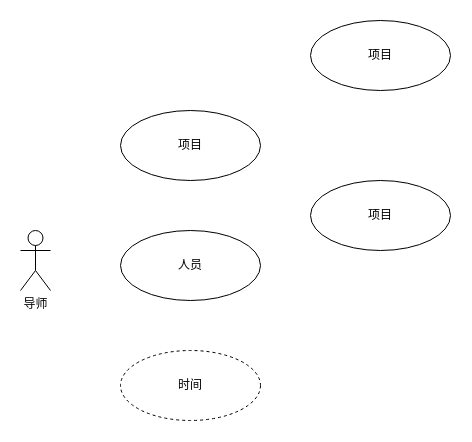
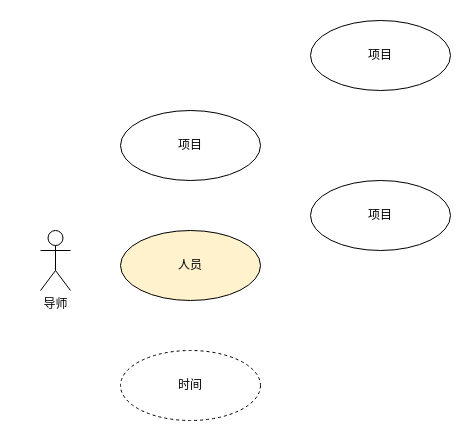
node "导师": moved (36, 261) -> (56, 261)
node "人员": fillcolor #ffffff -> #fff2cc
